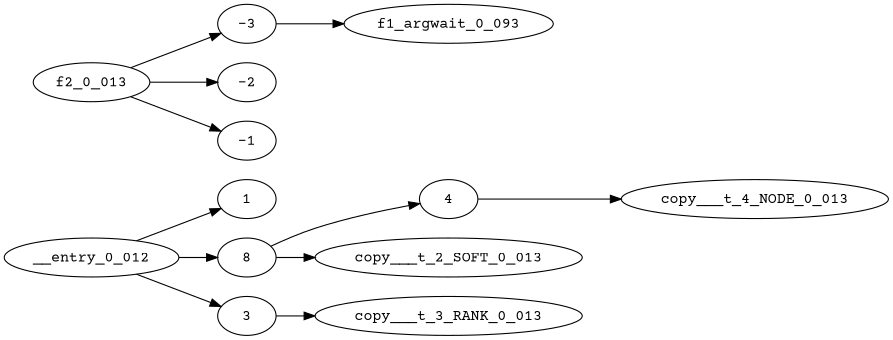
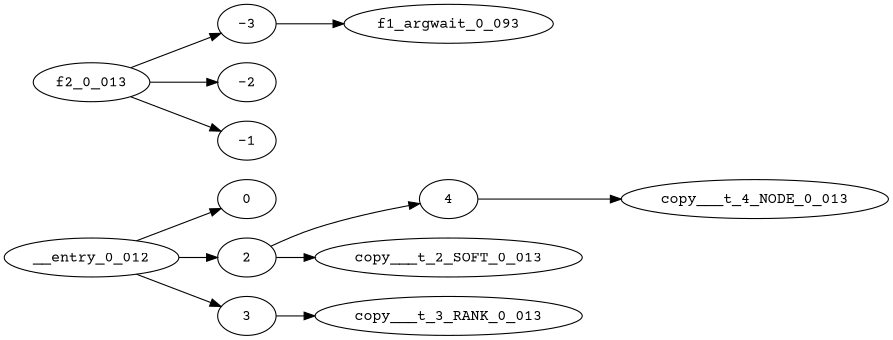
node "1": label "1" -> "0"
node "8": label "8" -> "2"
